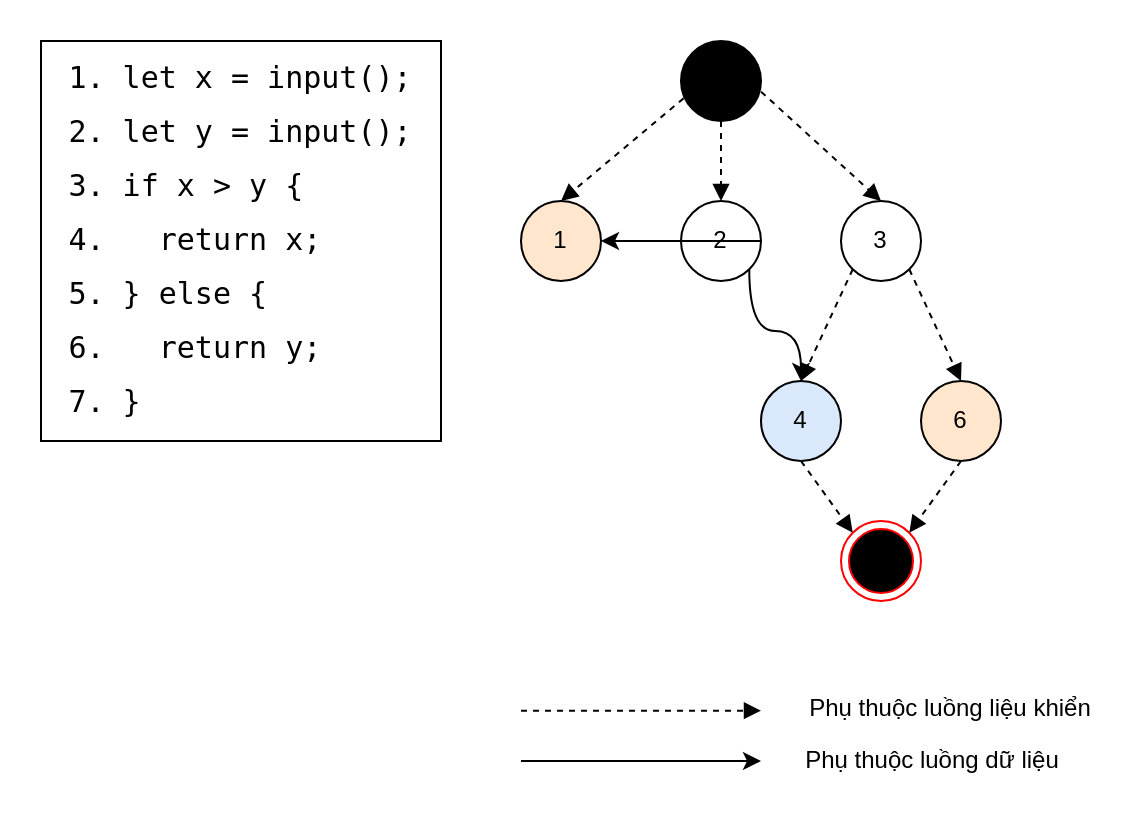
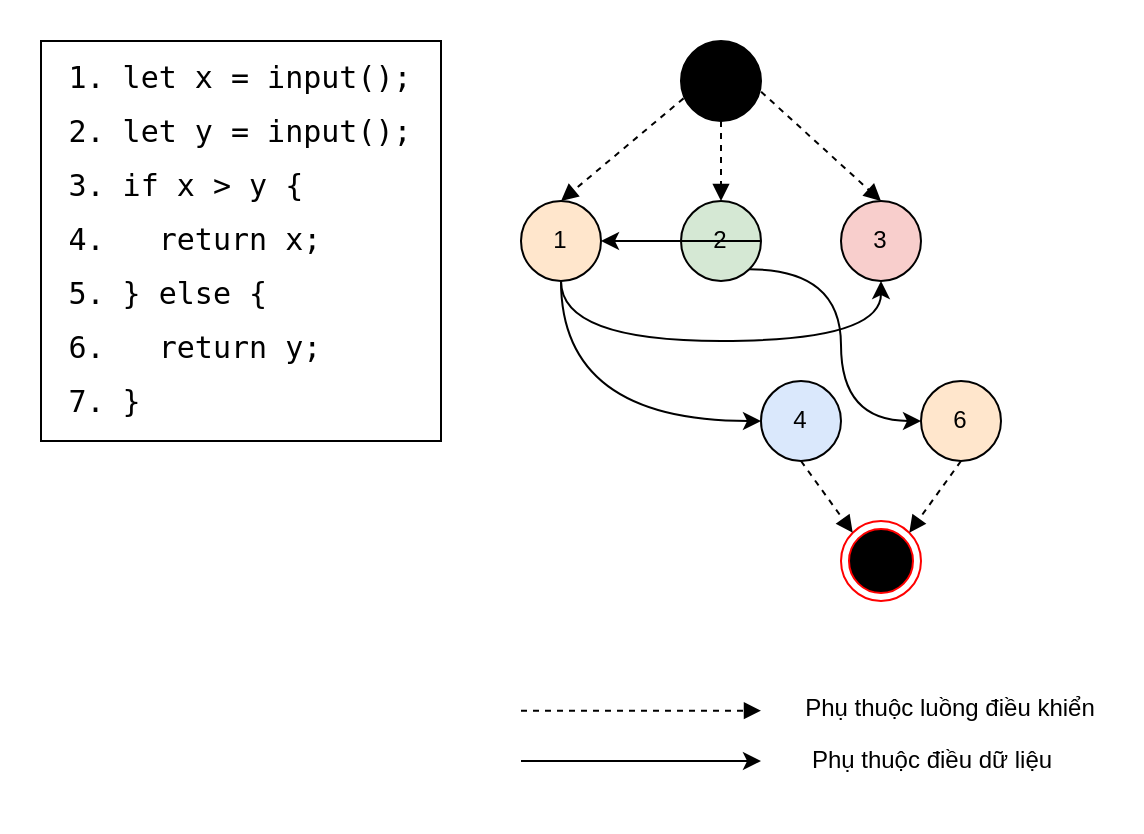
node "2": fillcolor #ffffff -> #d5e8d4
node "3": fillcolor #ffffff -> #f8cecc
edge "3" -> "4": removed
edge "3" -> "6": removed
edge "2" -> "4": now "2" -> "6"
edge "1" -> "3": added
edge "1" -> "4": added
node "Phụ thuộc luồng liệu khiển": label "Phụ thuộc luồng liệu khiển" -> "Phụ thuộc luồng điều khiển"
node "Phụ thuộc luồng dữ liệu": label "Phụ thuộc luồng dữ liệu" -> "Phụ thuộc điều dữ liệu"
